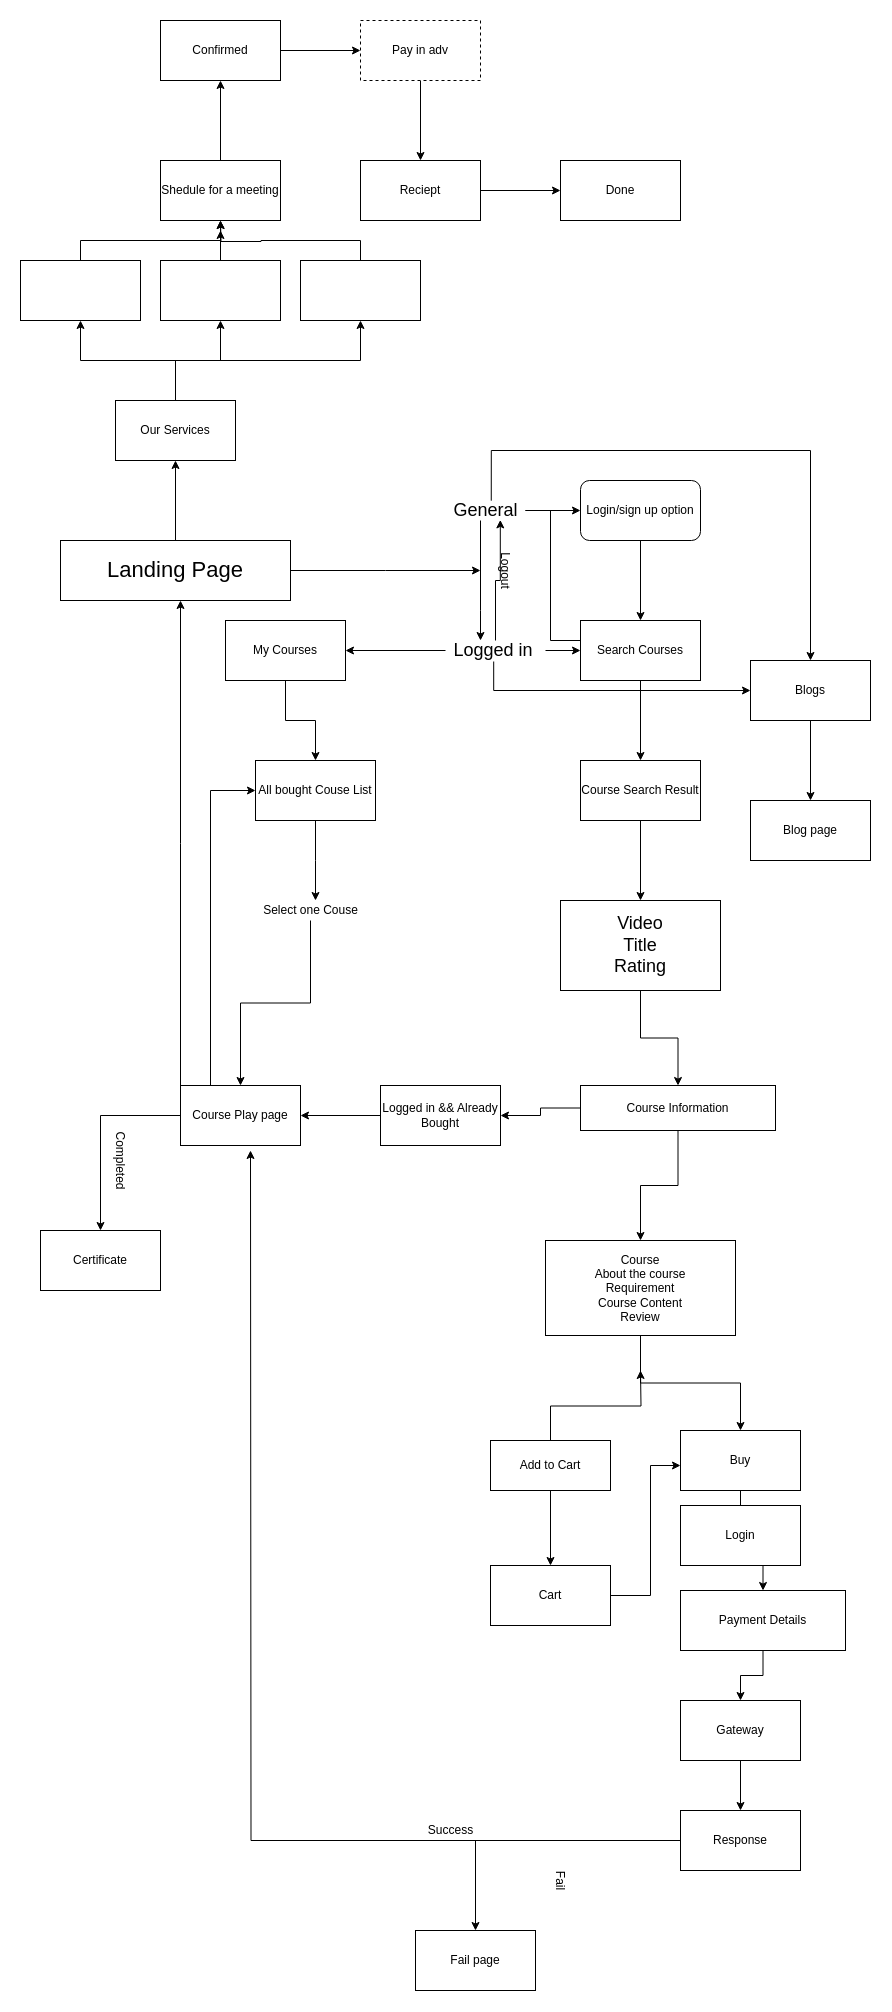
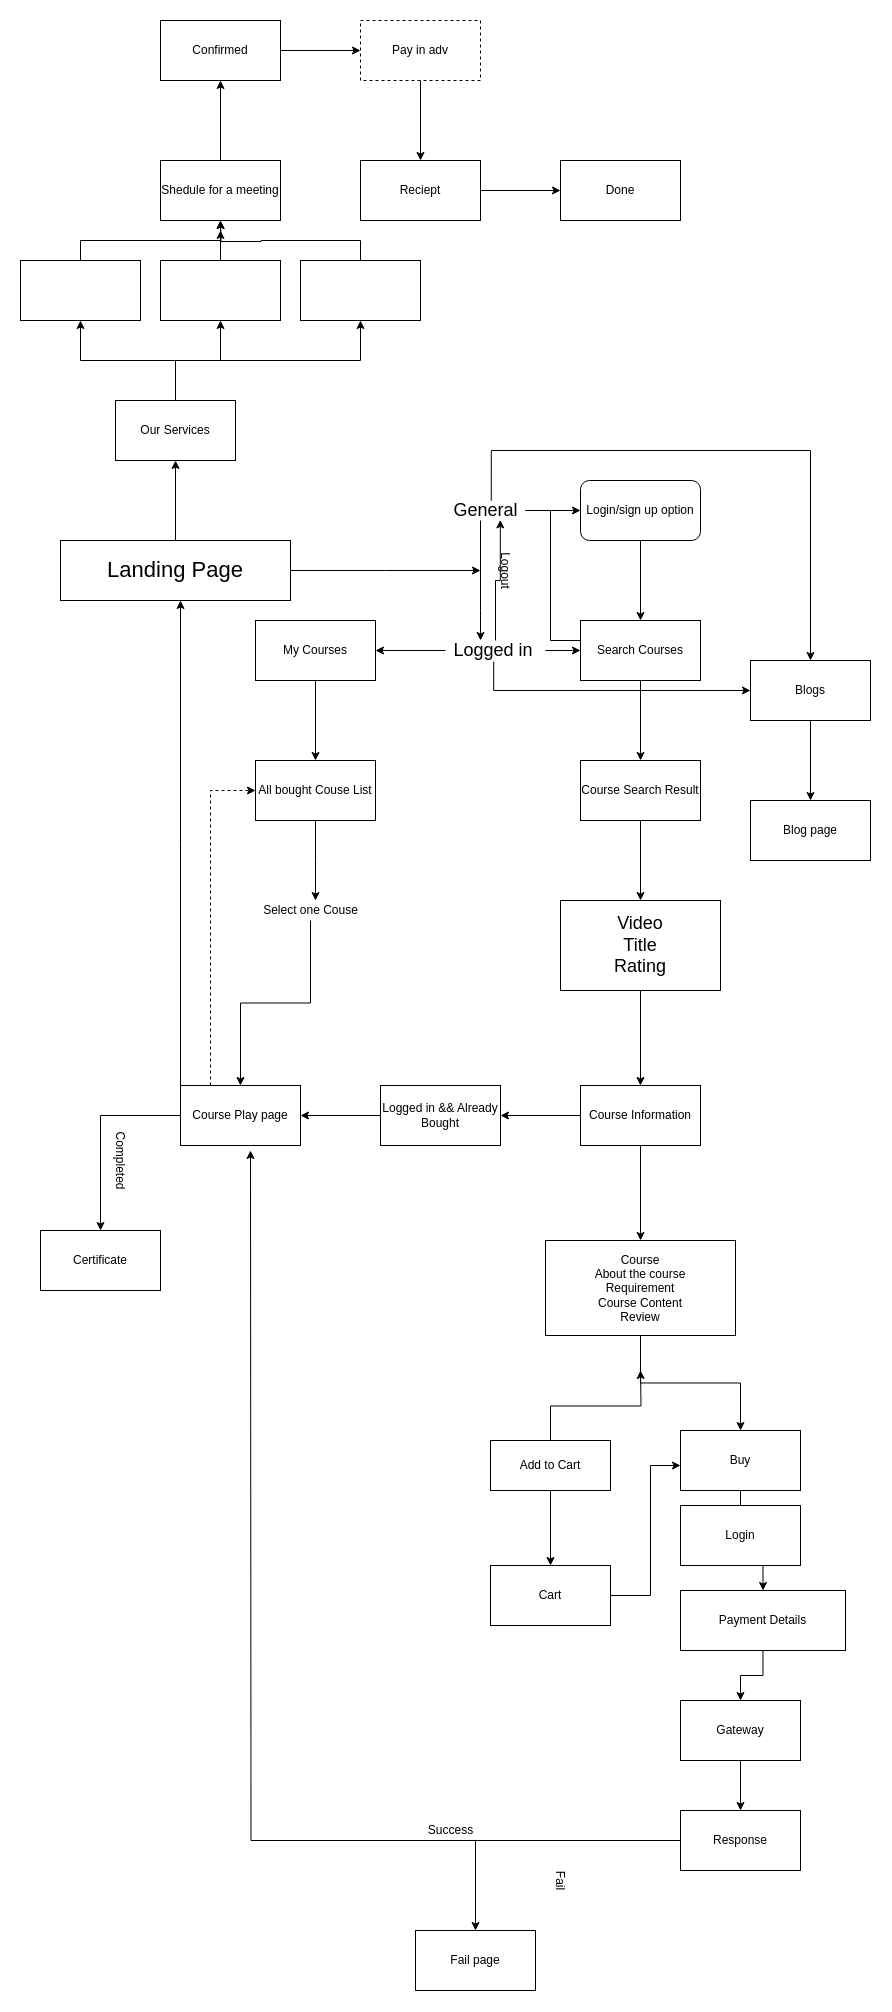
node "My Courses": moved (286, 651) -> (316, 651)
edge "Course Play page" -> "All bought Couse List": style solid -> dashed
node "Course Information": size 195x45 -> 120x60
